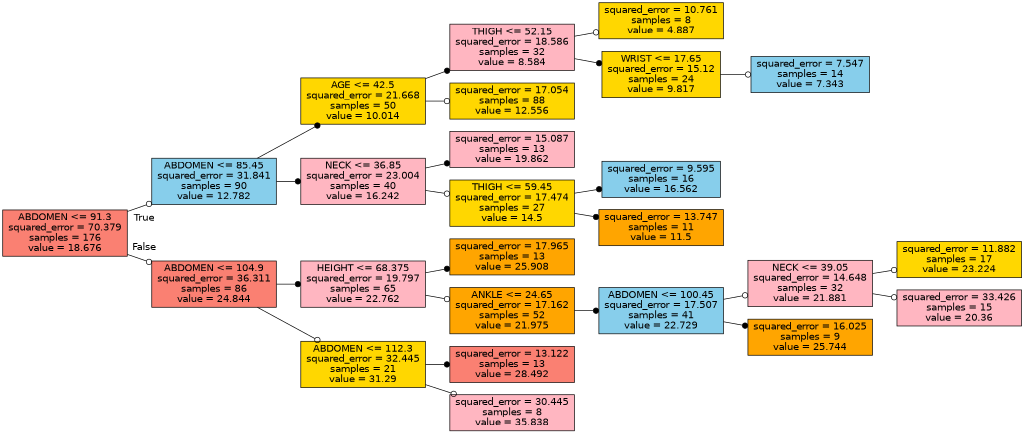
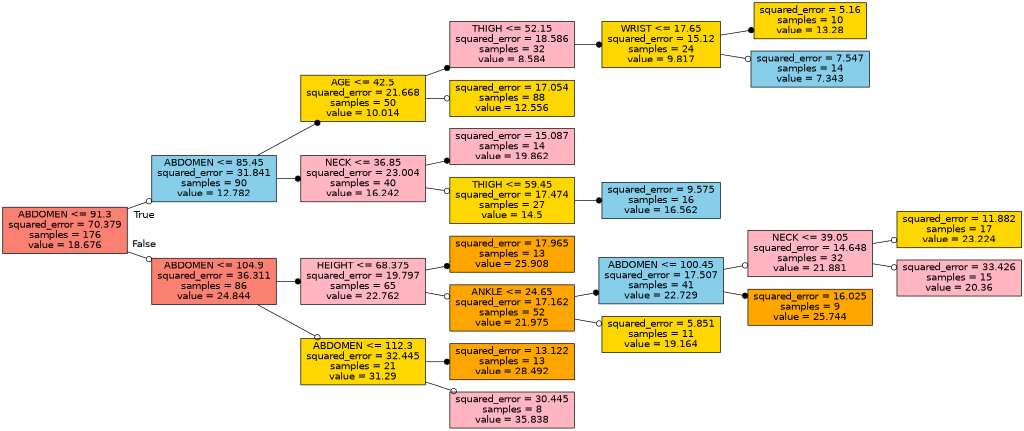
node "squared_error = 10.761 samples = 8 value = 4.887": removed
node "squared_error = 5.16 samples = 10 value = 13.28": added
node "squared_error = 15.087 samples = 13 value = 19.862": label "squared_error = 15.087 samples = 13 value = 19.862" -> "squared_error = 15.087 samples = 14 value = 19.862"
node "squared_error = 9.595 samples = 16 value = 16.562": label "squared_error = 9.595 samples = 16 value = 16.562" -> "squared_error = 9.575 samples = 16 value = 16.562"
node "squared_error = 13.747 samples = 11 value = 11.5": removed
node "squared_error = 5.851 samples = 11 value = 19.164": added
node "squared_error = 13.122 samples = 13 value = 28.492": fillcolor salmon -> orange
